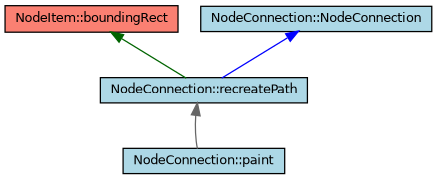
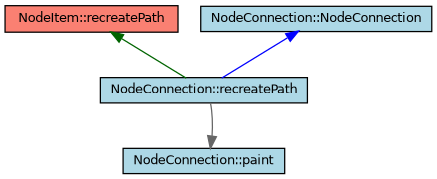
node "NodeItem::boundingRect": label "NodeItem::boundingRect" -> "NodeItem::recreatePath"
edge "NodeConnection::paint" -> "NodeConnection::recreatePath": reversed
